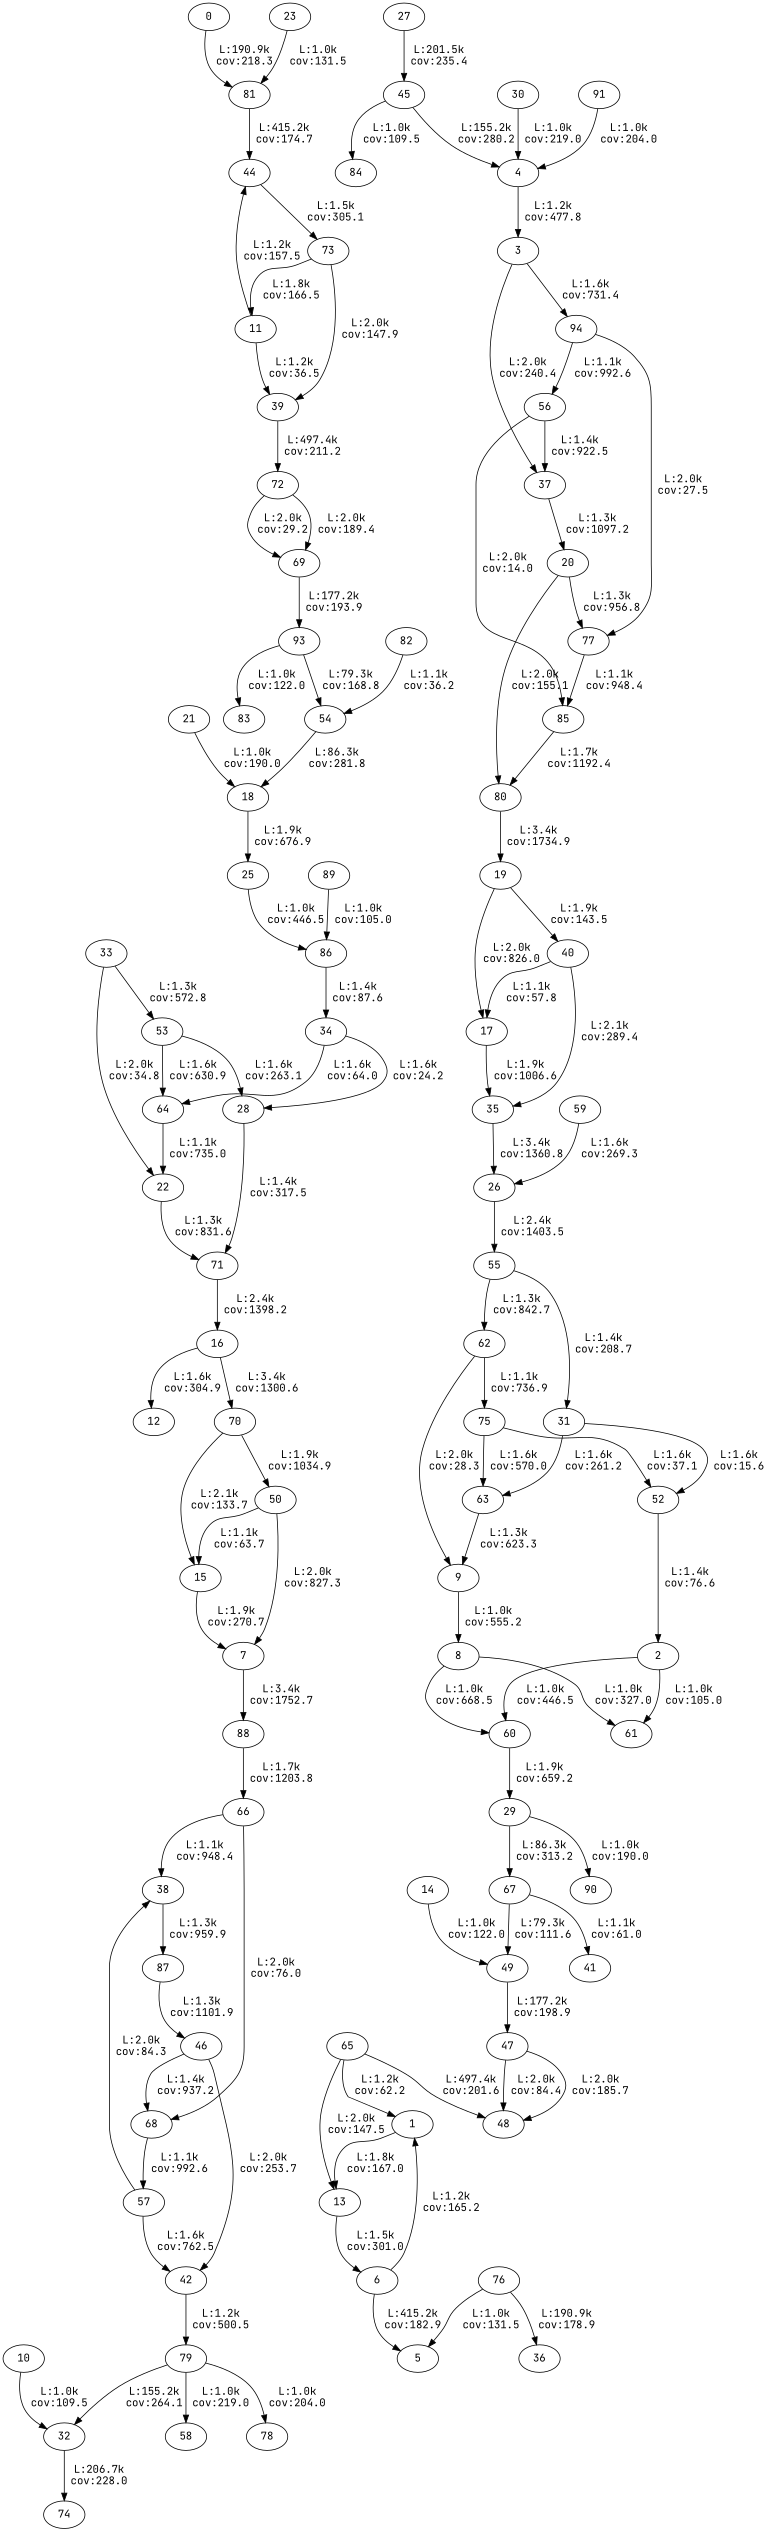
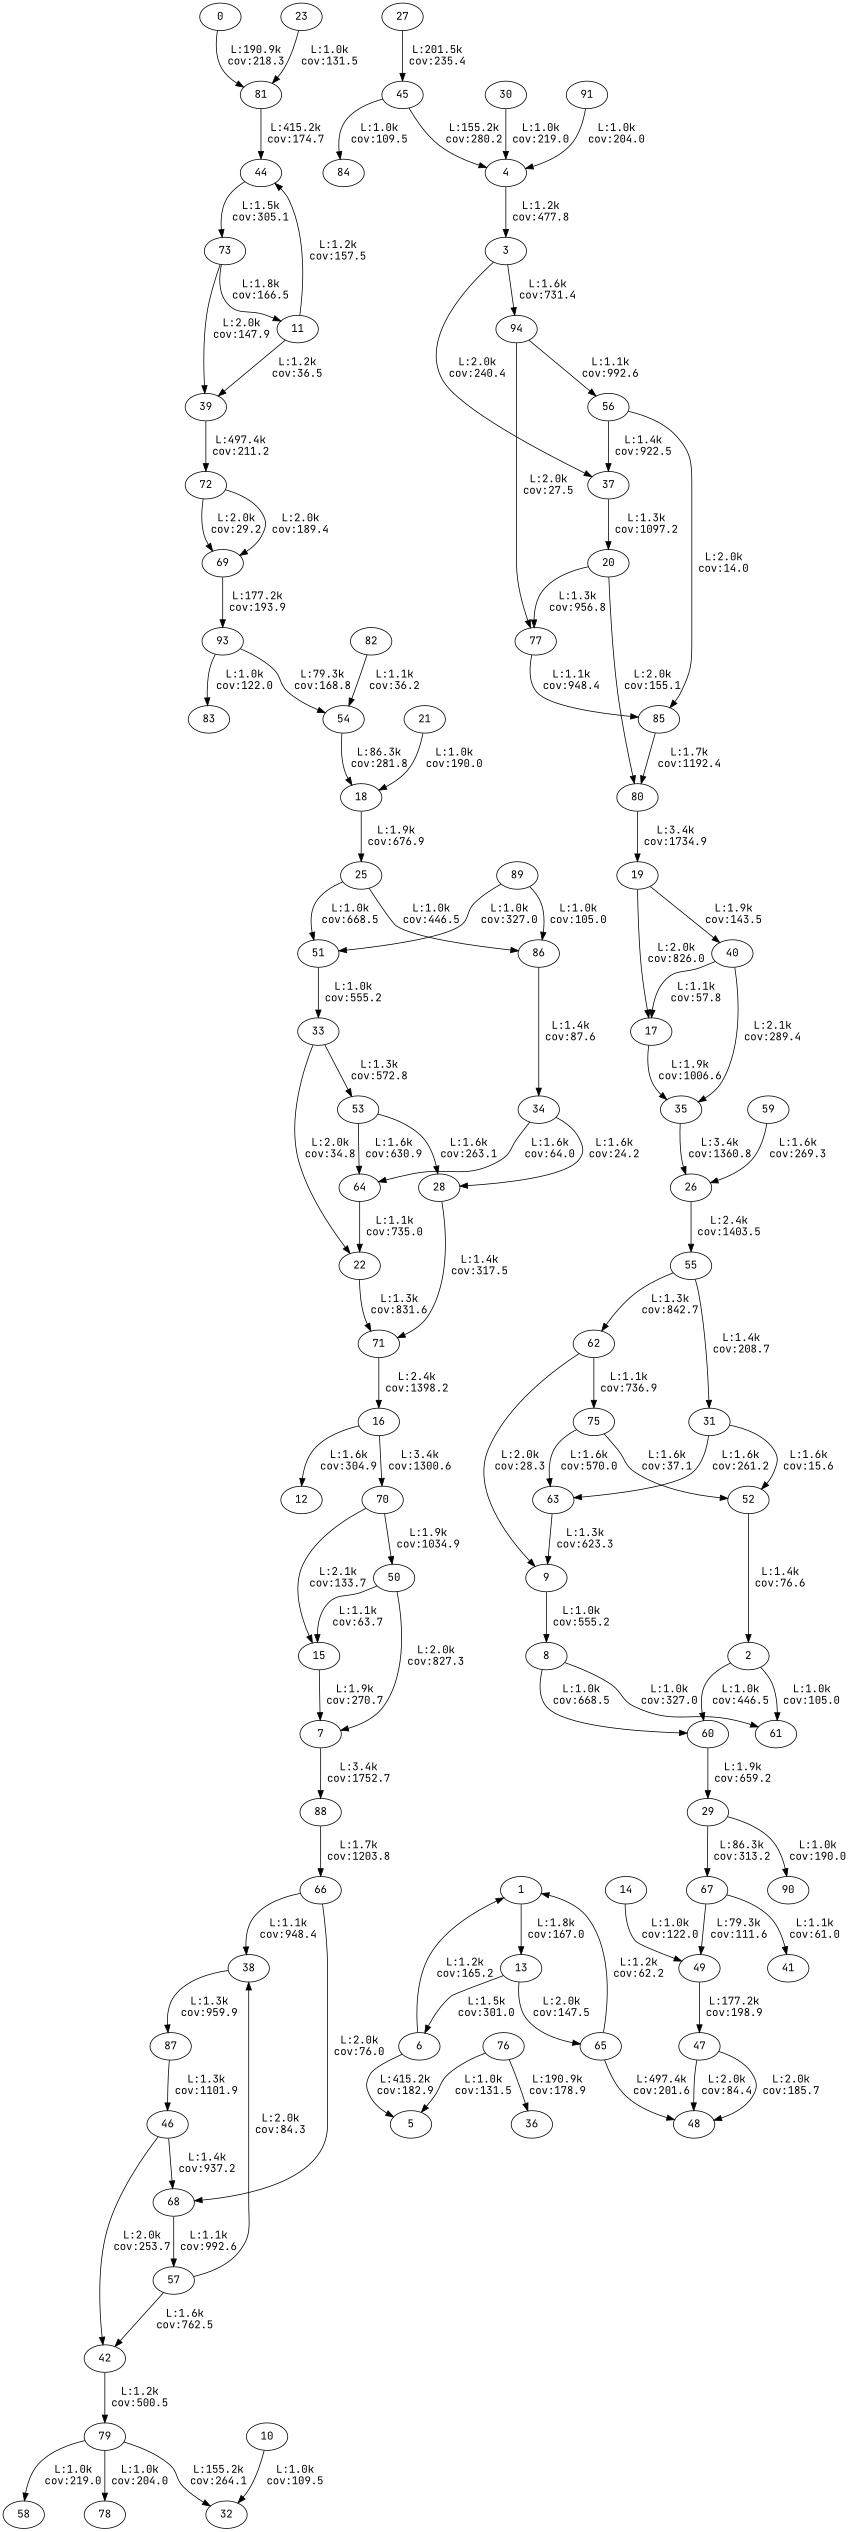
node "51": added
edge "65" -> "13": reversed
node "74": removed
